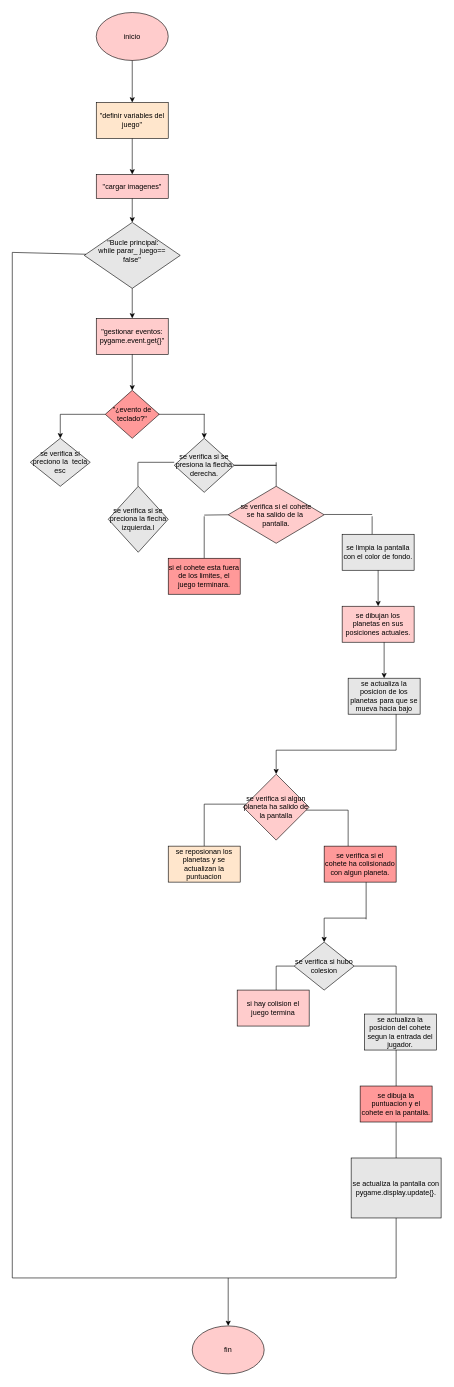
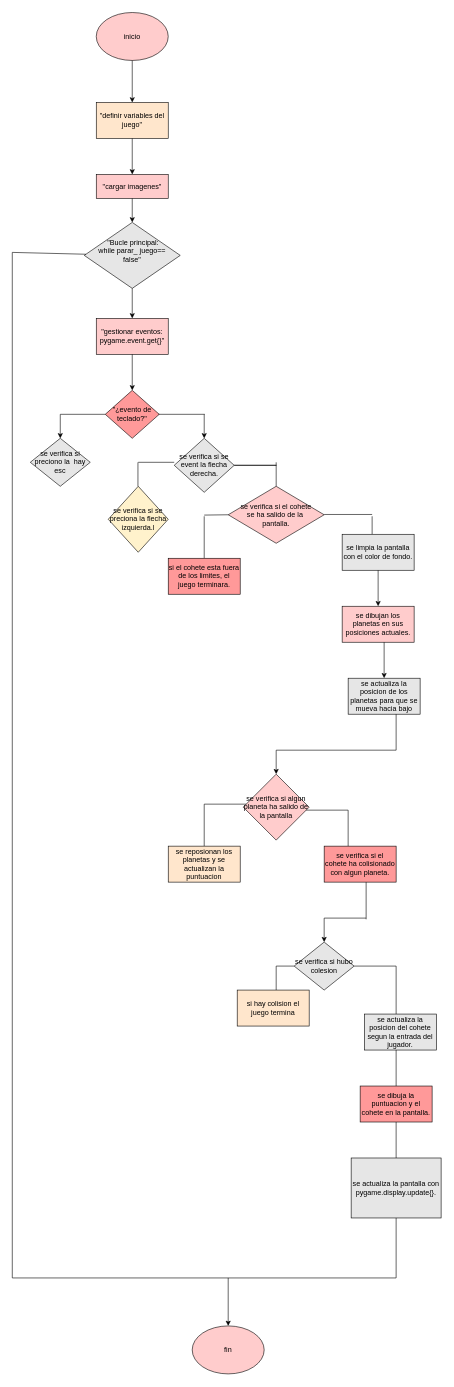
node "se verifica si preciono la tecla esc": label "se verifica si preciono la tecla esc" -> "se verifica si preciono la hay esc"
node "se verifica si se presiona la flecha derecha.": label "se verifica si se presiona la flecha derecha." -> "se verifica si se event la flecha derecha."
node "se verifica si se preciona la flecha izquierda.l": fillcolor #e6e6e6 -> #fff2cc
node "si hay colision el juego termina": fillcolor #ffcccc -> #ffe6cc
